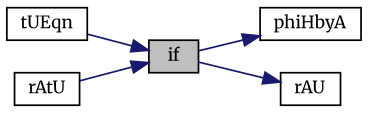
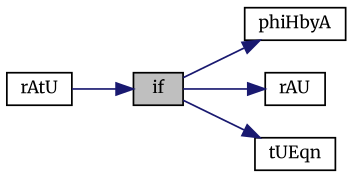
edge "tUEqn" -> "if": reversed
